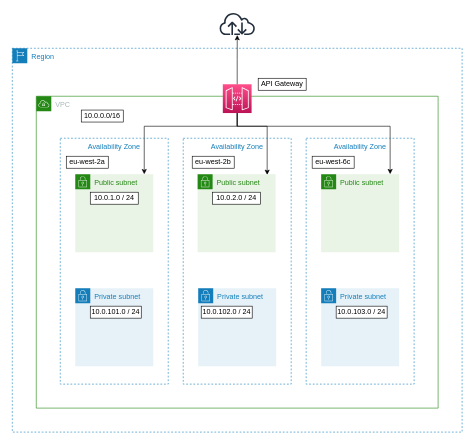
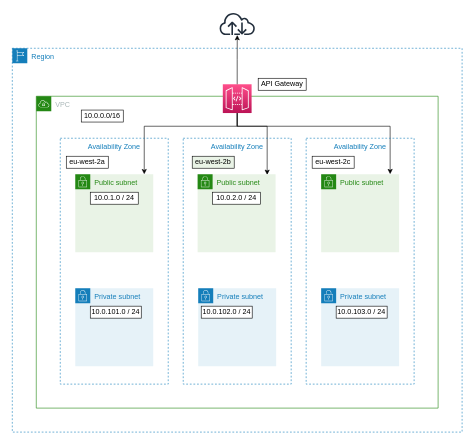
node "eu-west-2b": fillcolor #ffffff -> #e9f3e6
node "eu-west-6c": label "eu-west-6c" -> "eu-west-2c"
